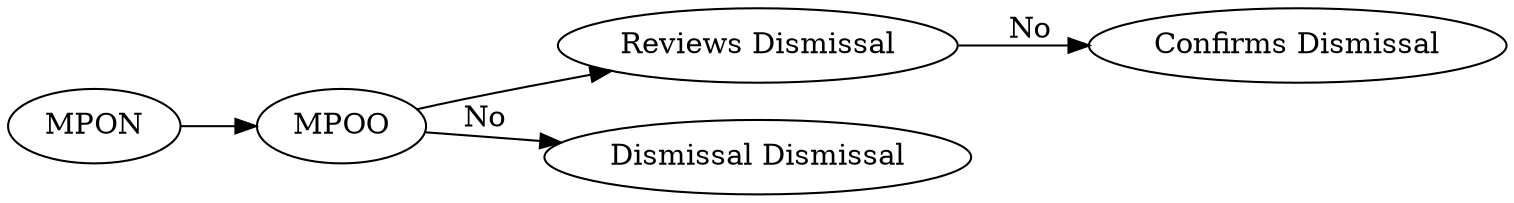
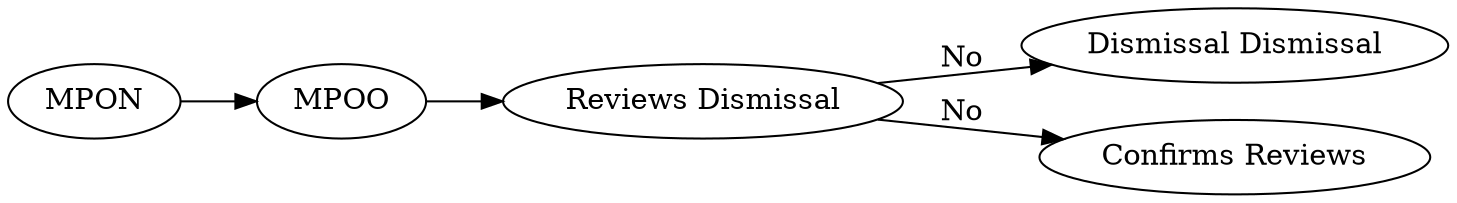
node "Confirms Dismissal": label "Confirms Dismissal" -> "Confirms Reviews"
edge "MPOO" -> "Dismissal Dismissal": now "Reviews Dismissal" -> "Dismissal Dismissal"
